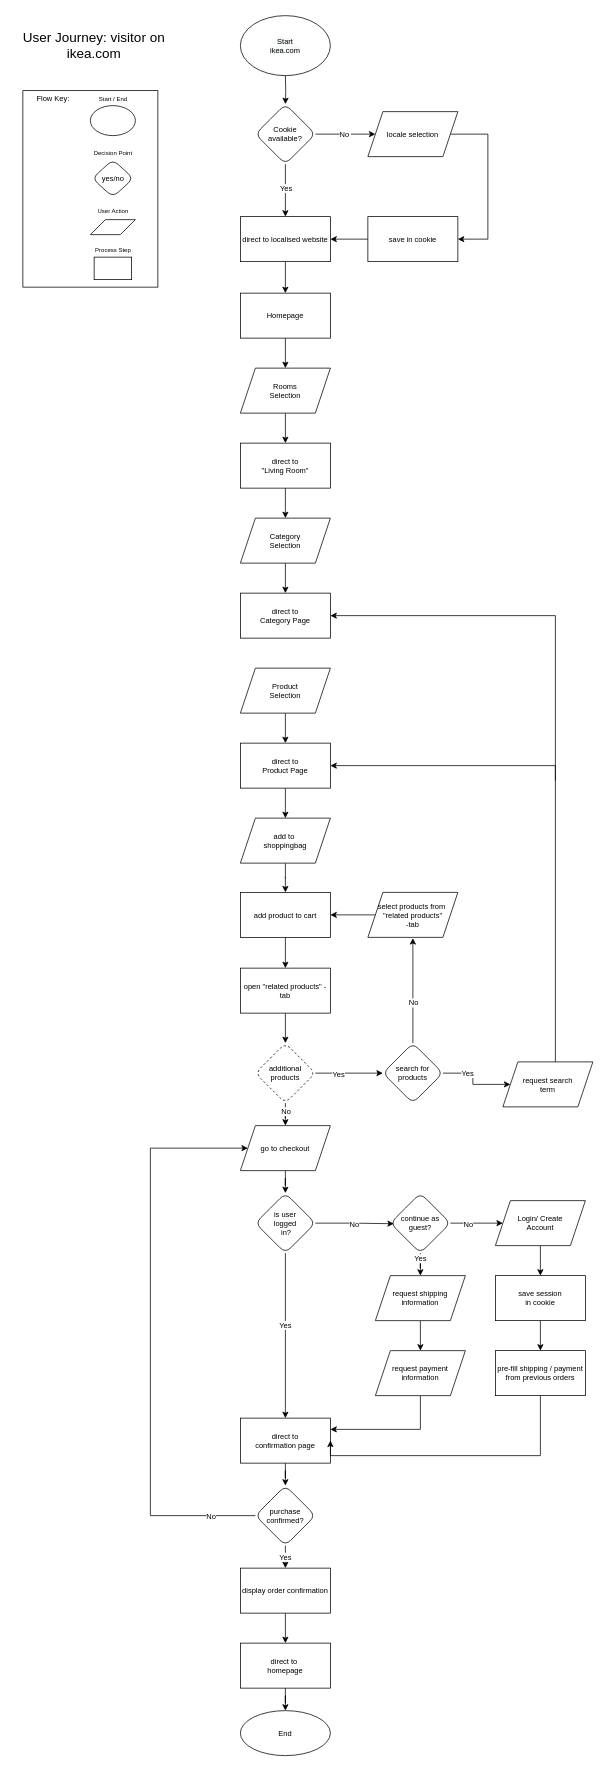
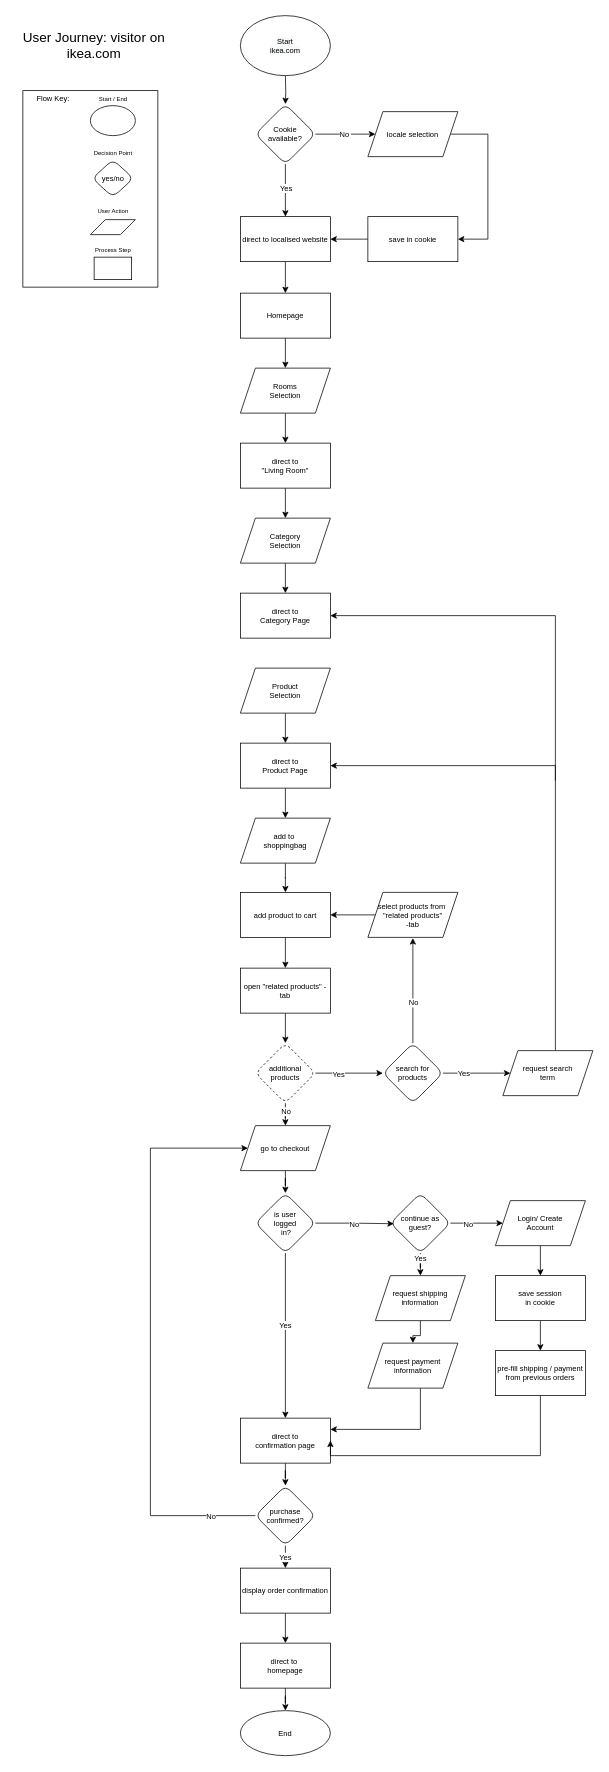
node "request searchterm": moved (548, 1084) -> (548, 1073)
node "request paymentinformation": moved (420, 1373) -> (413, 1365)
